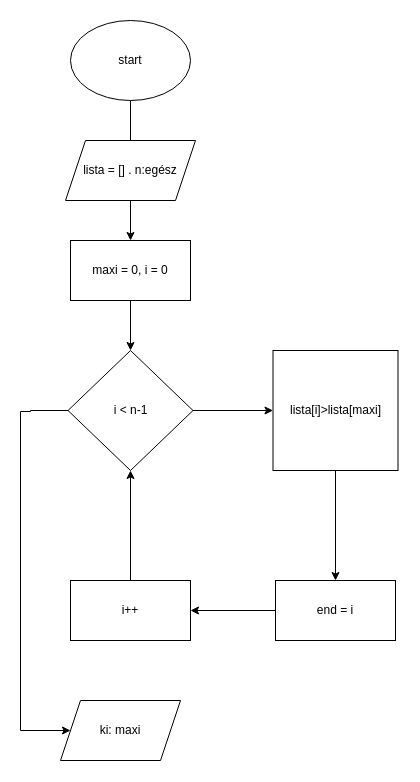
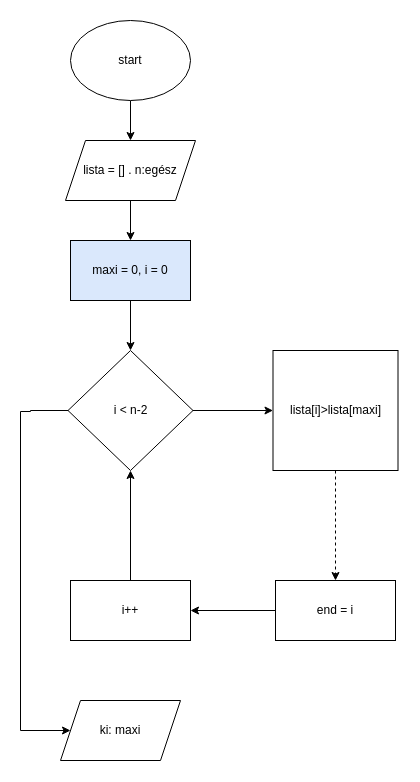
edge "start" -- "lista = [] . n:egész": arrowhead none -> classic
node "maxi = 0, i = 0": fillcolor #ffffff -> #dae8fc
node "i < n-1": label "i < n-1" -> "i < n-2"
edge "lista[i]>lista[maxi]" -> "end = i": style solid -> dashed
